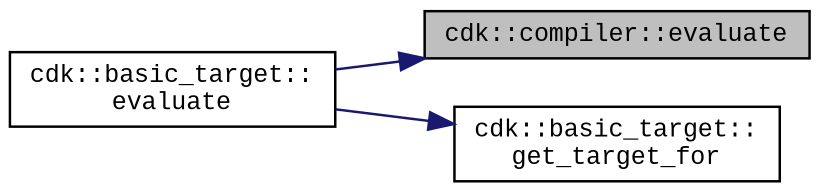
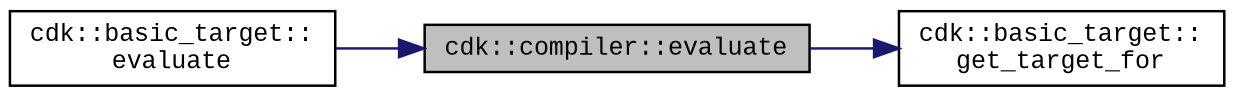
edge "cdk::basic_target:: evaluate" -> "cdk::basic_target:: get_target_for": now "cdk::compiler::evaluate" -> "cdk::basic_target:: get_target_for"
